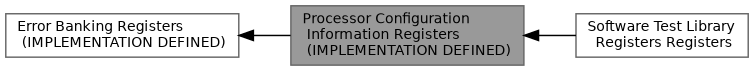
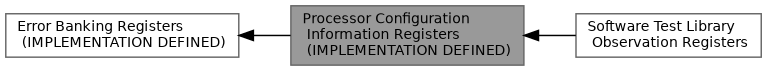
node "Software Test Library Registers Registers": label "Software Test Library Registers Registers" -> "Software Test Library Observation Registers"
